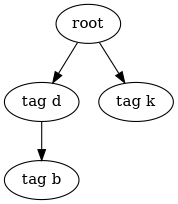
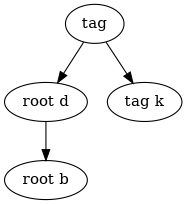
node "root": label "root" -> "tag"
node "tag d": label "tag d" -> "root d"
node "tag b": label "tag b" -> "root b"
